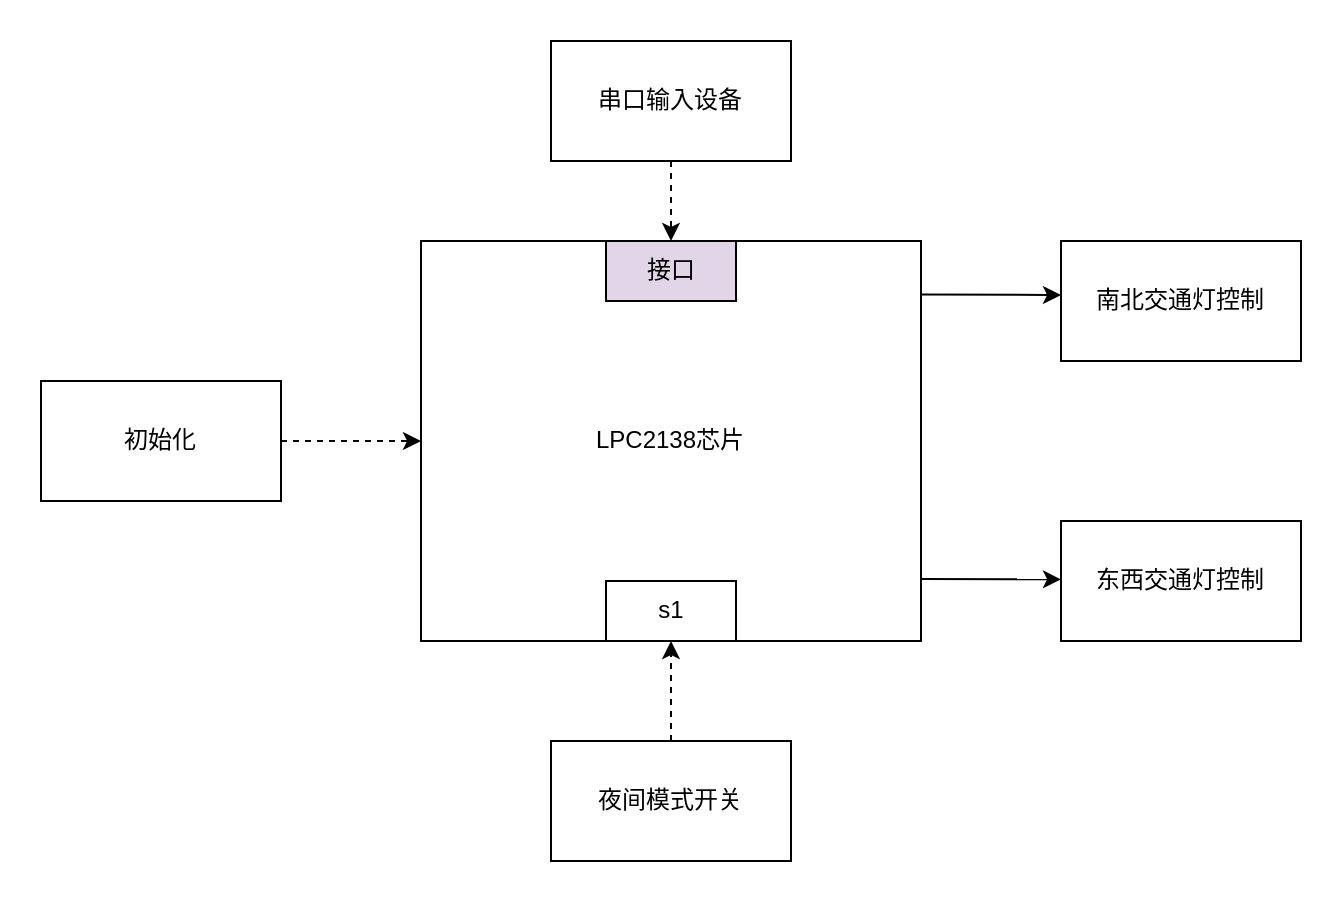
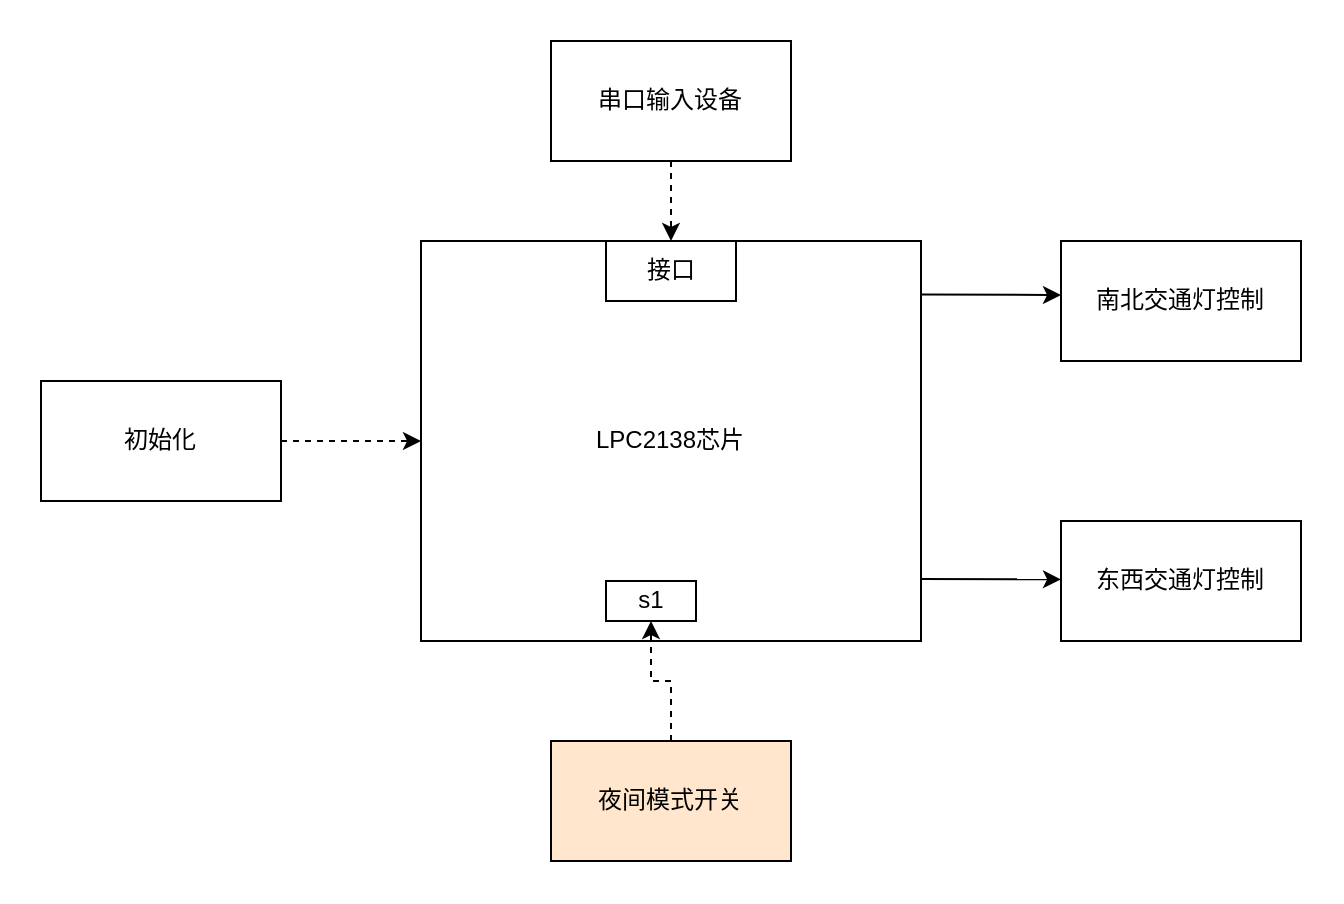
node "接口": fillcolor #e1d5e7 -> #ffffff
node "s1": size 130x60 -> 90x40
node "夜间模式开关": fillcolor #ffffff -> #ffe6cc
